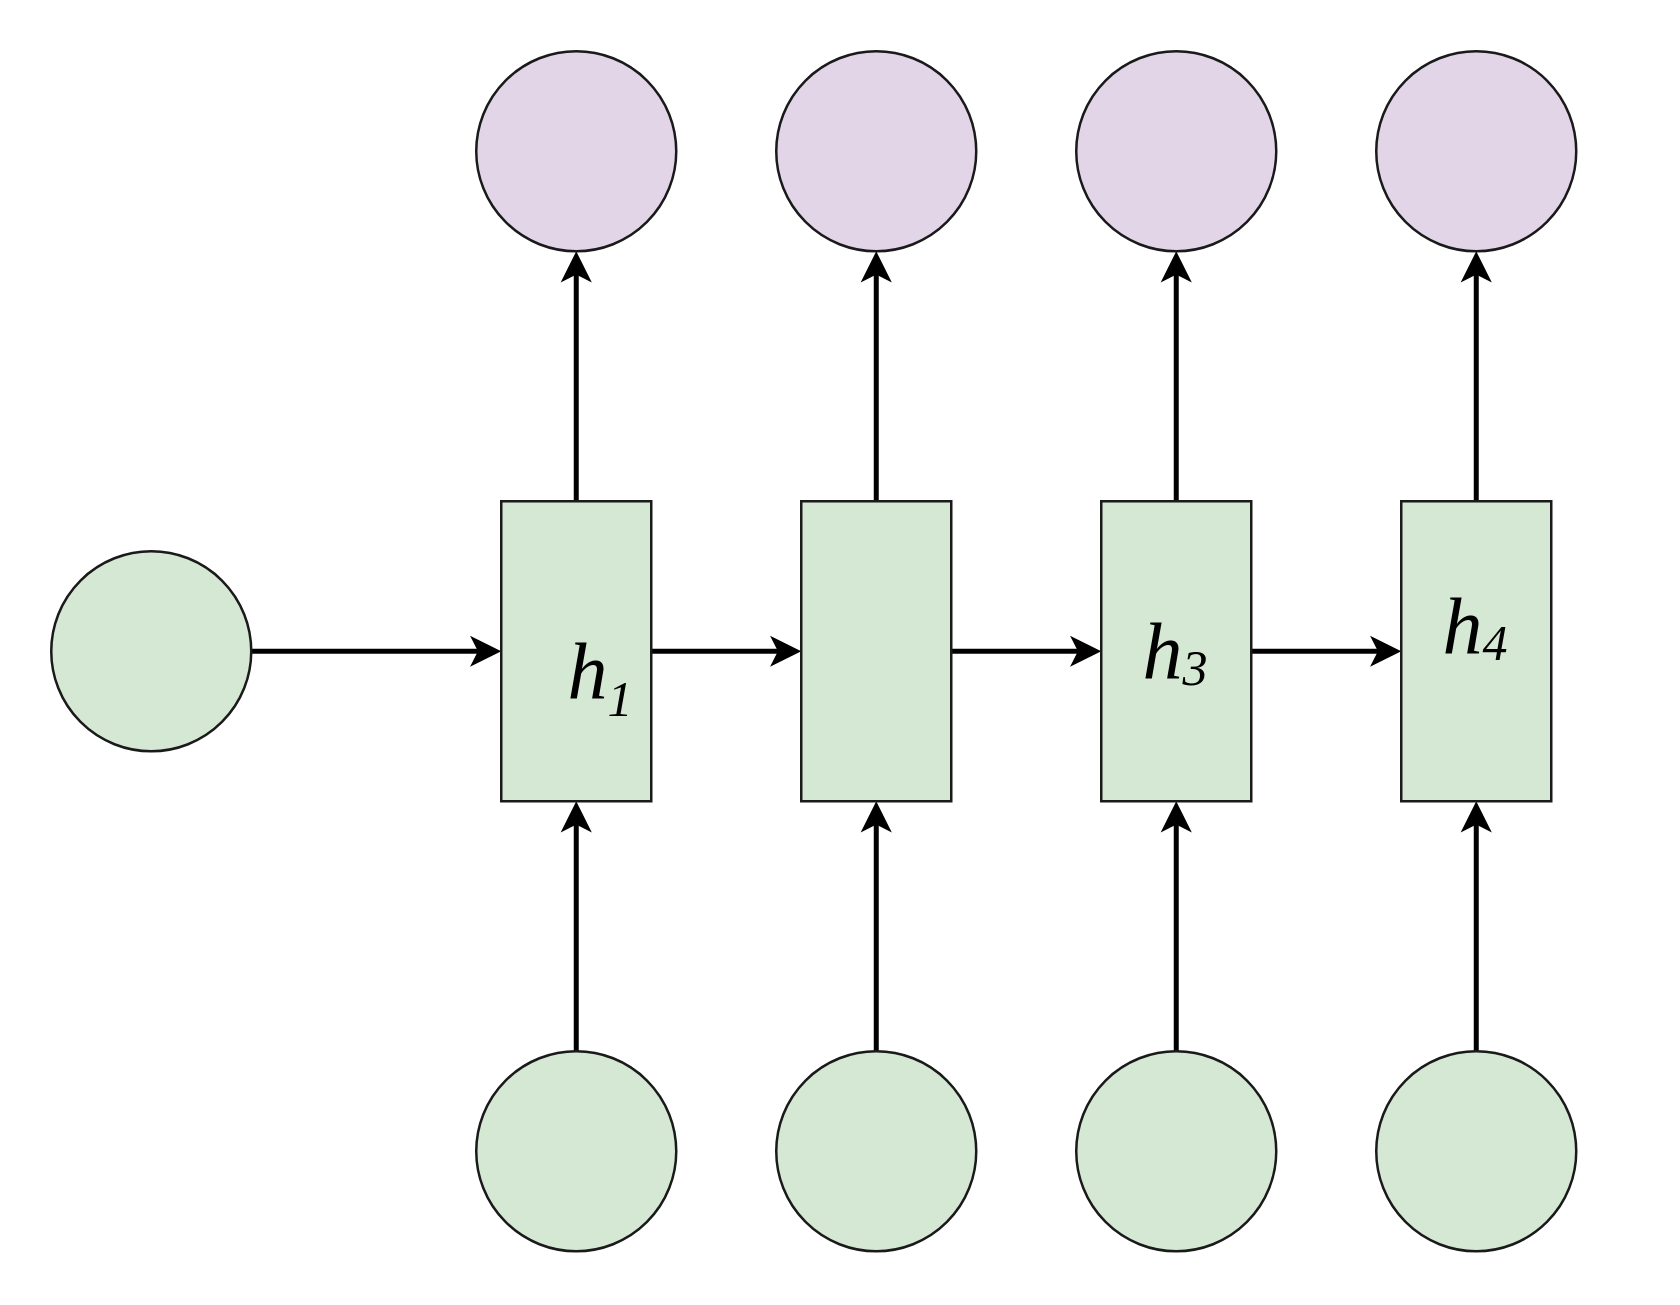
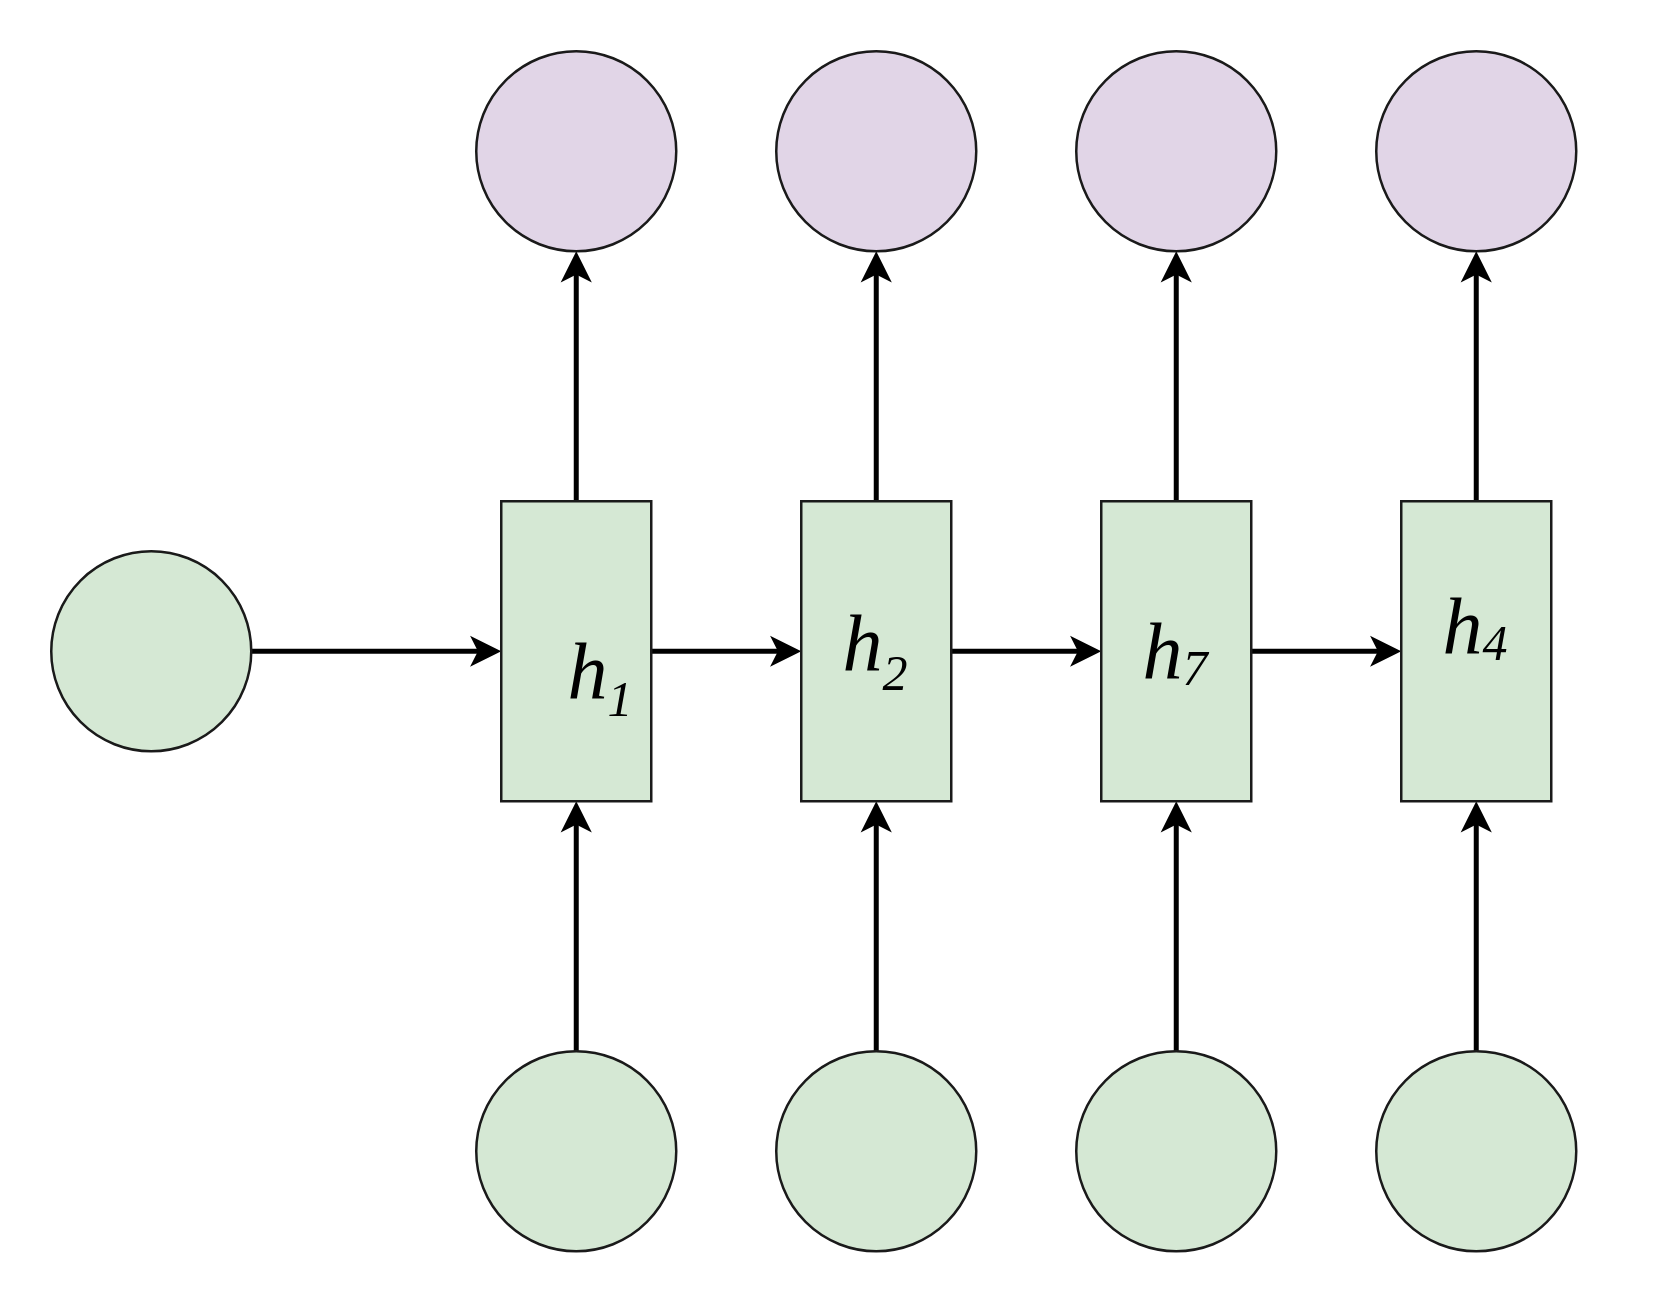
node "h2": added
node "h3": label "h3" -> "h7"
